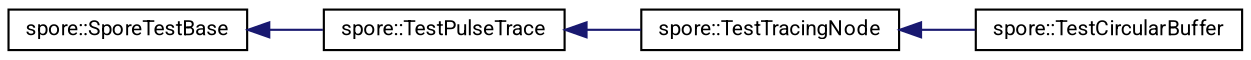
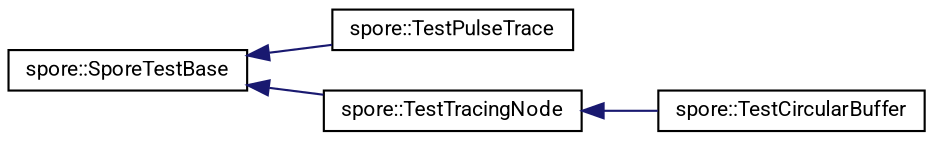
edge "spore::TestTracingNode" -> "spore::TestPulseTrace": now "spore::TestTracingNode" -> "spore::SporeTestBase"
